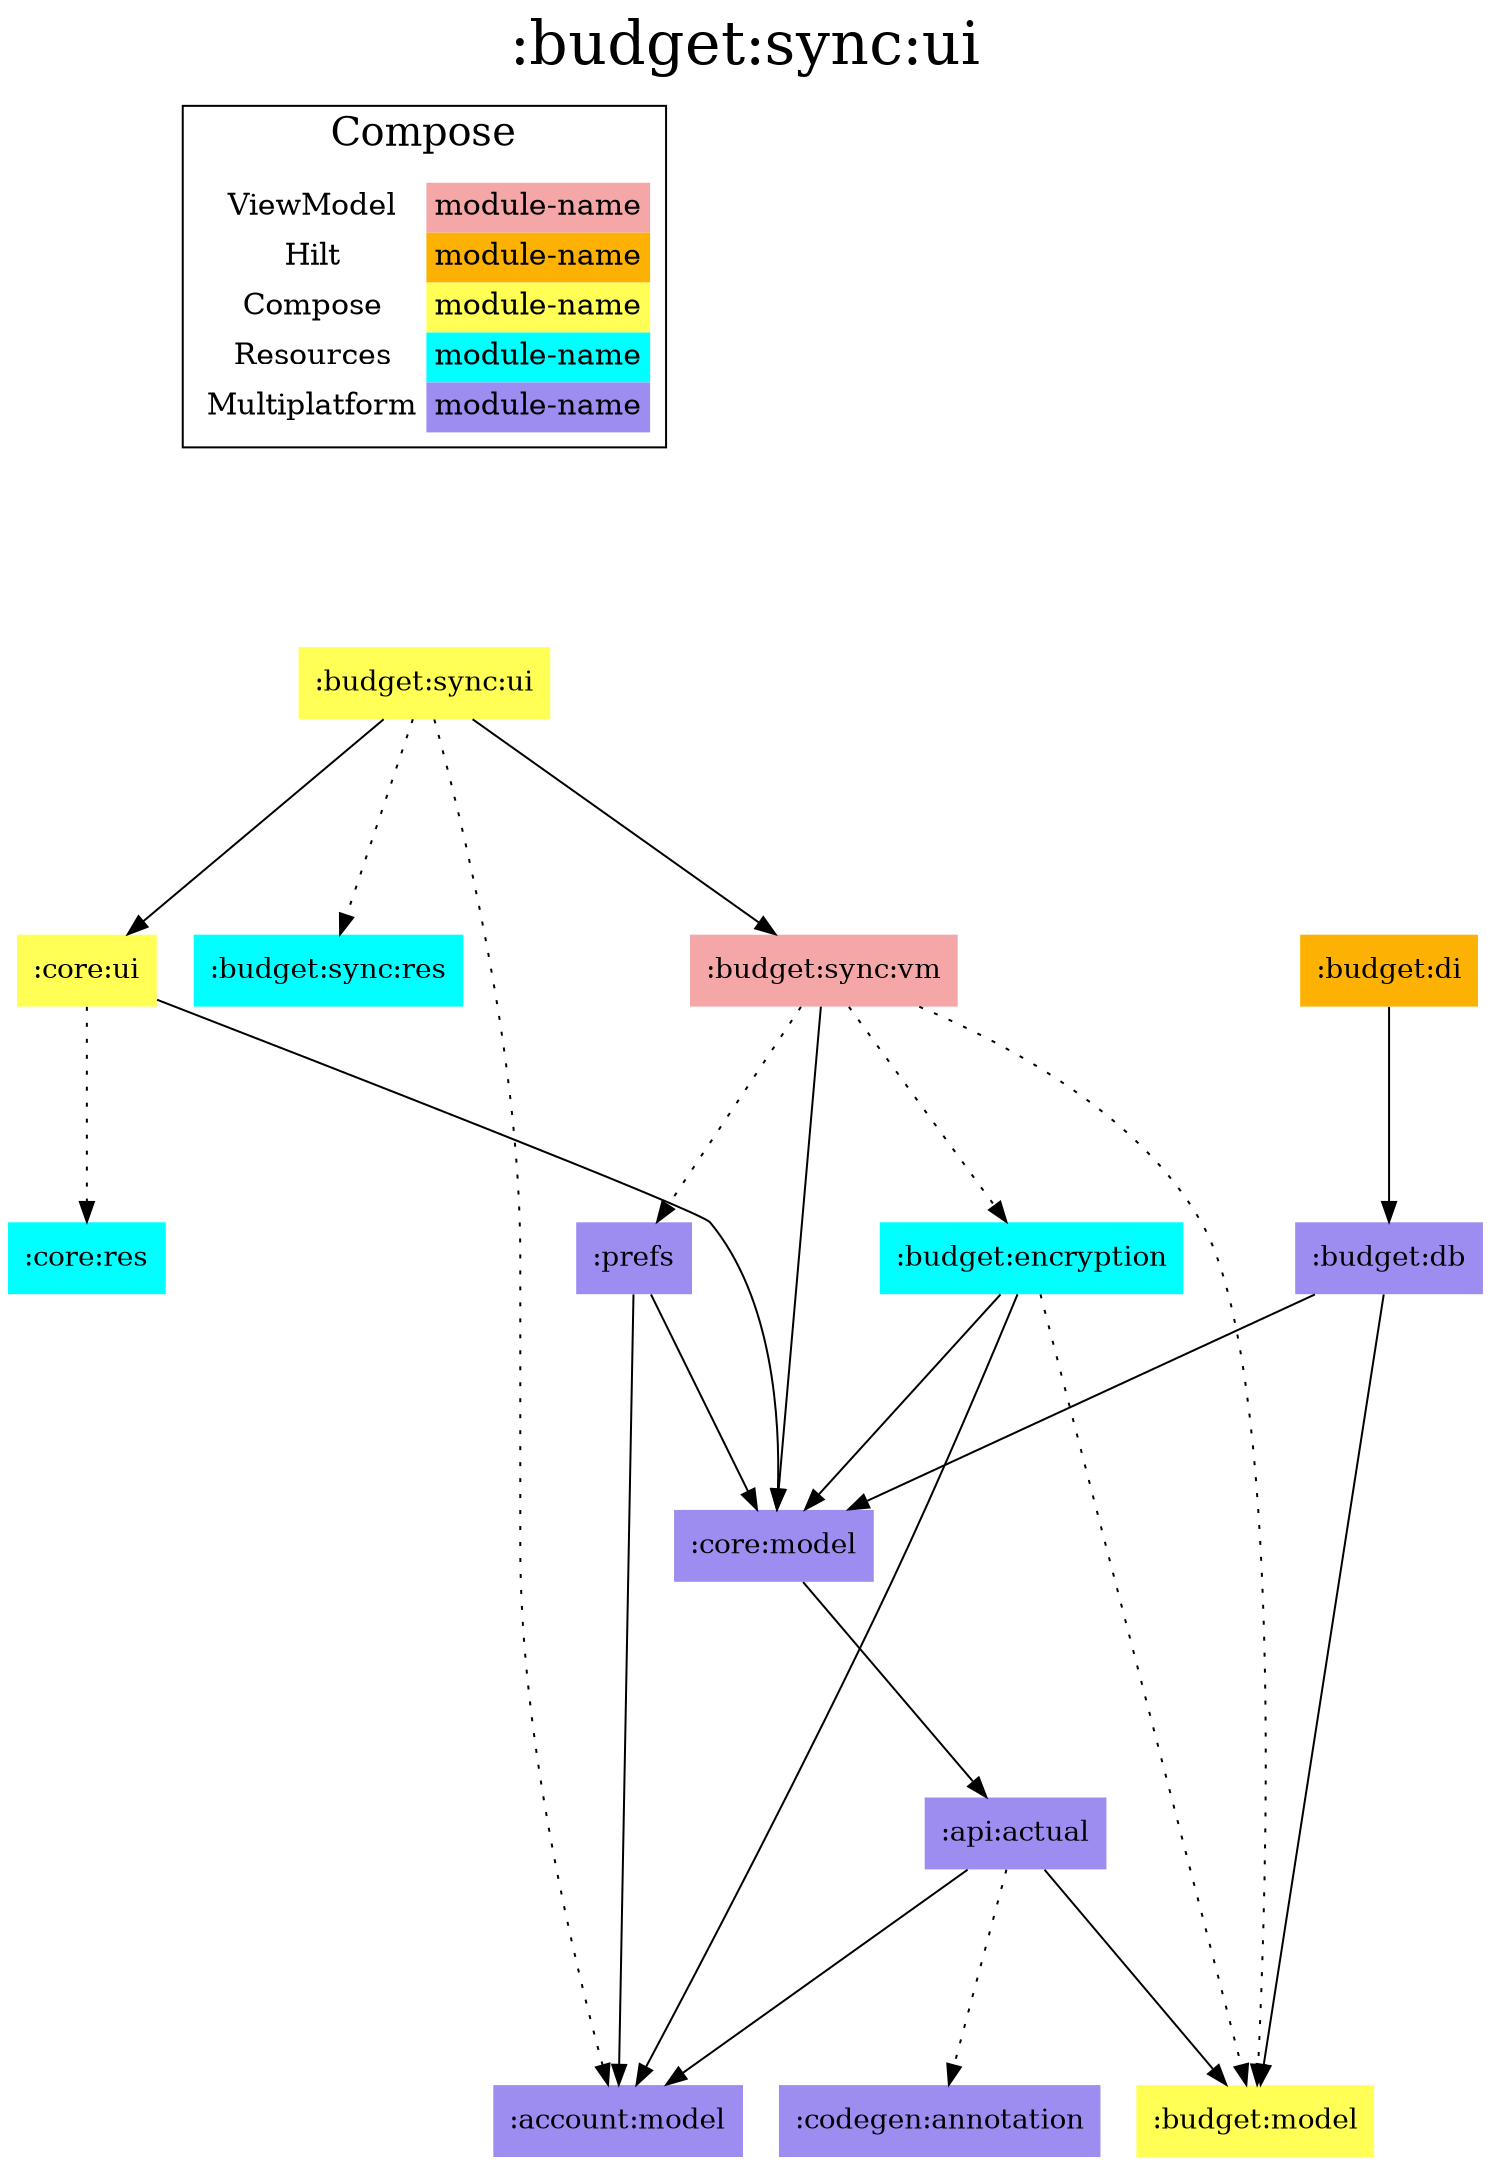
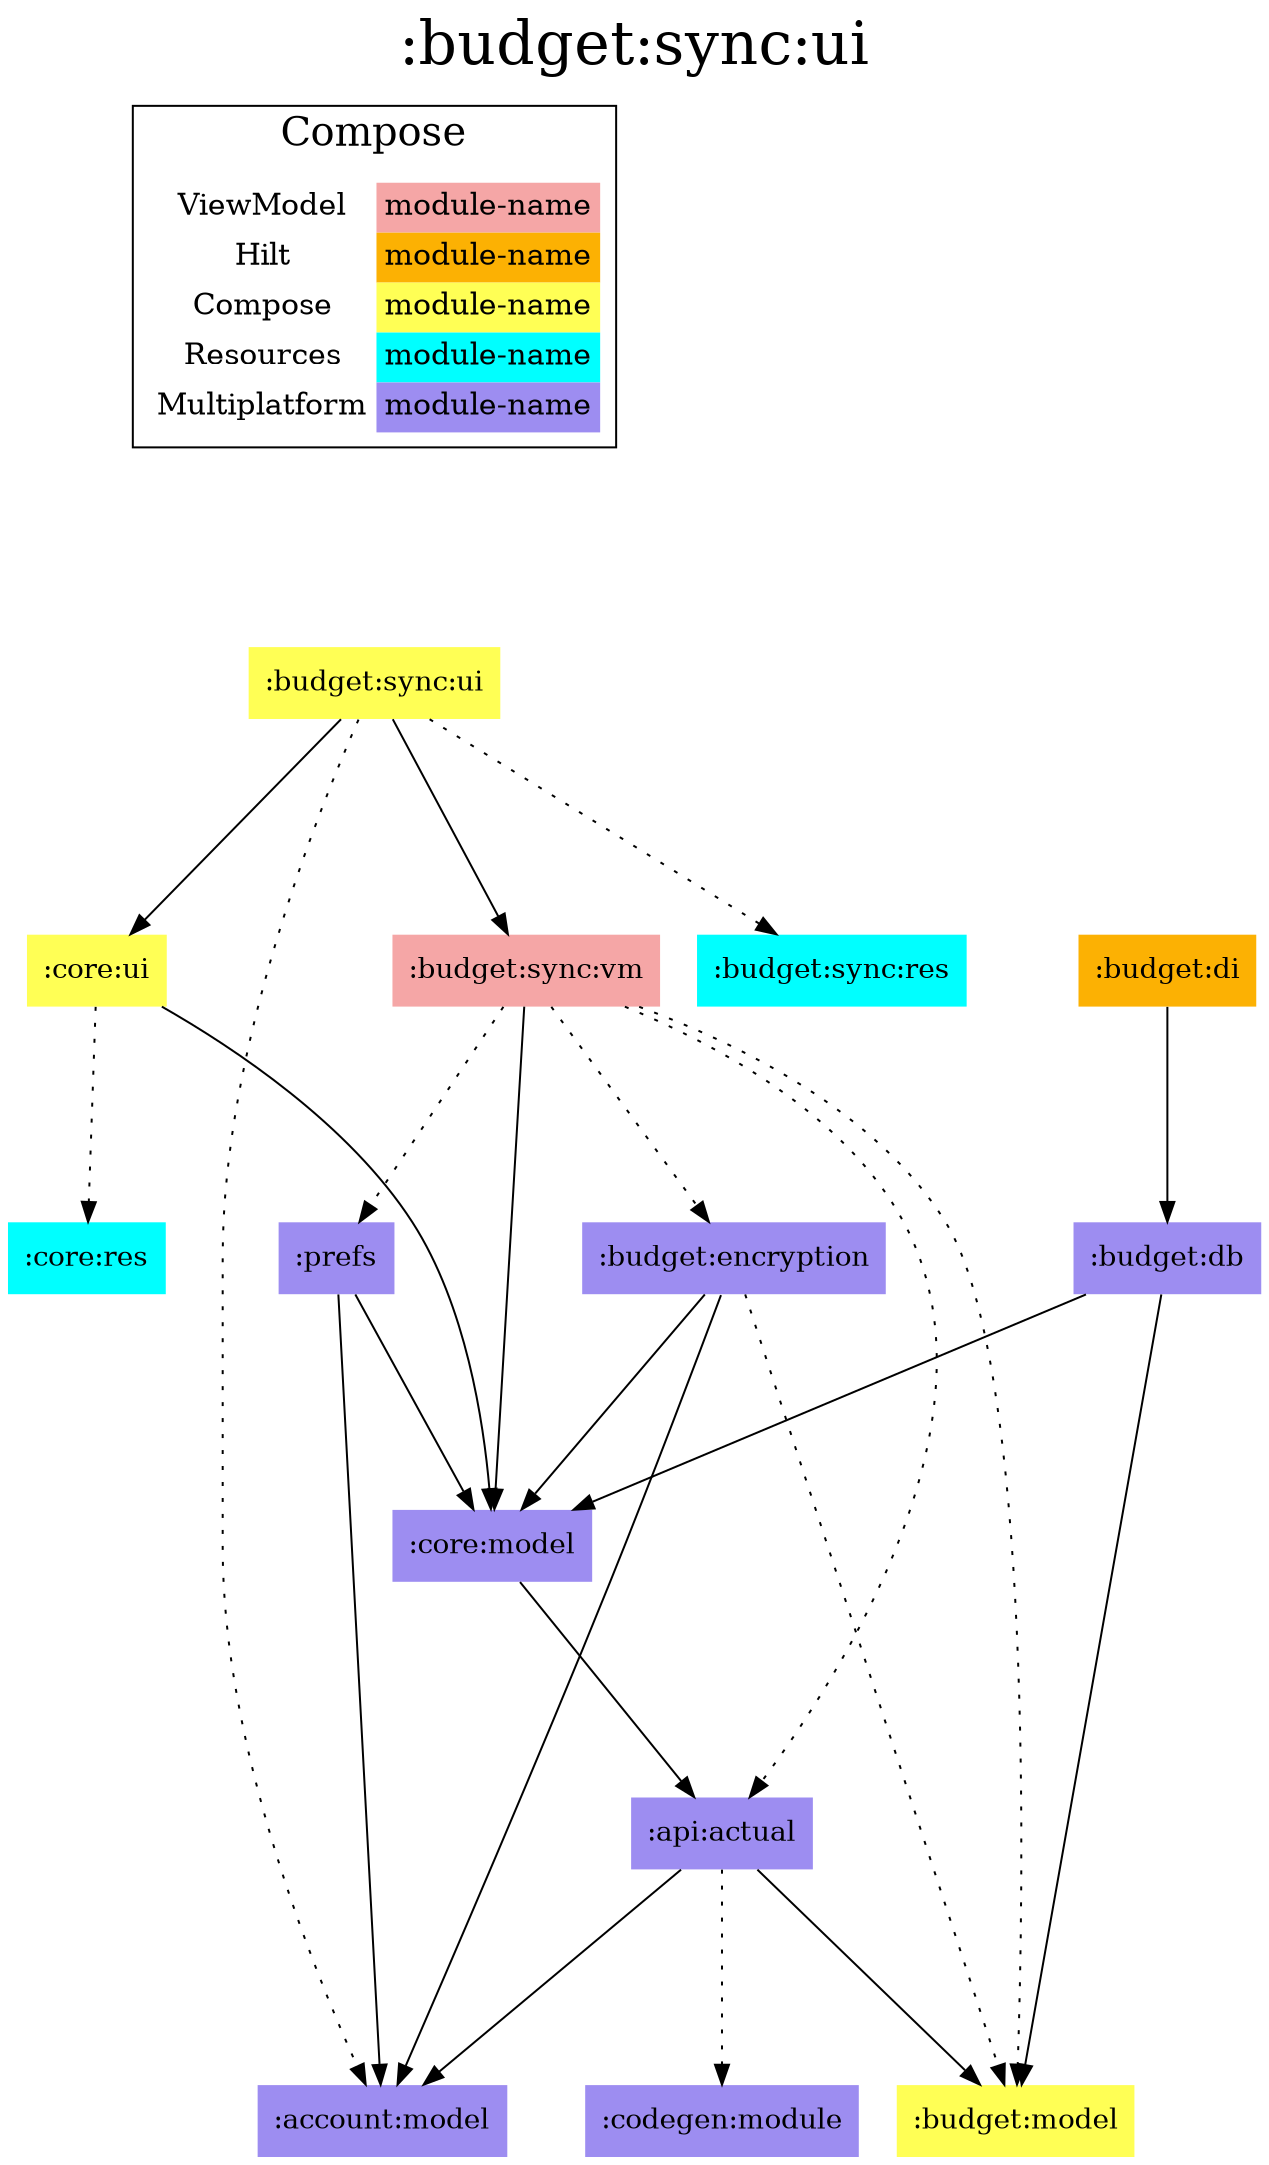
node ":budget:encryption": fillcolor #00ffff -> #9d8df1
edge ":budget:sync:vm" -> ":api:actual": added
node ":codegen:annotation": label ":codegen:annotation" -> ":codegen:module"
